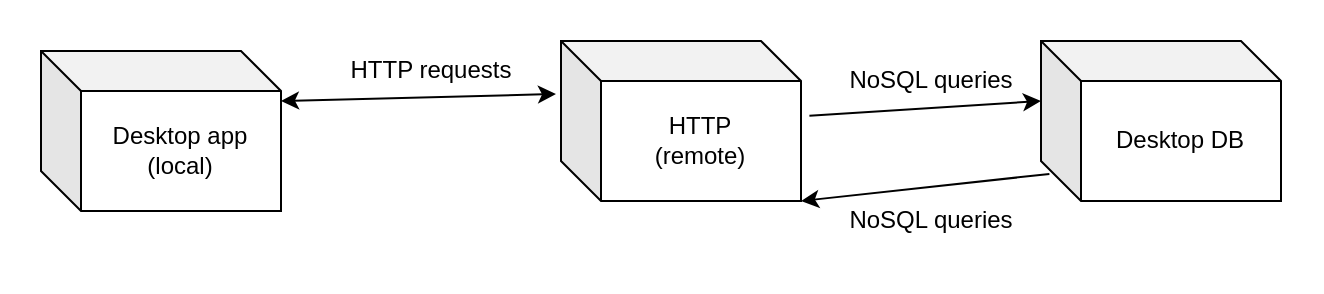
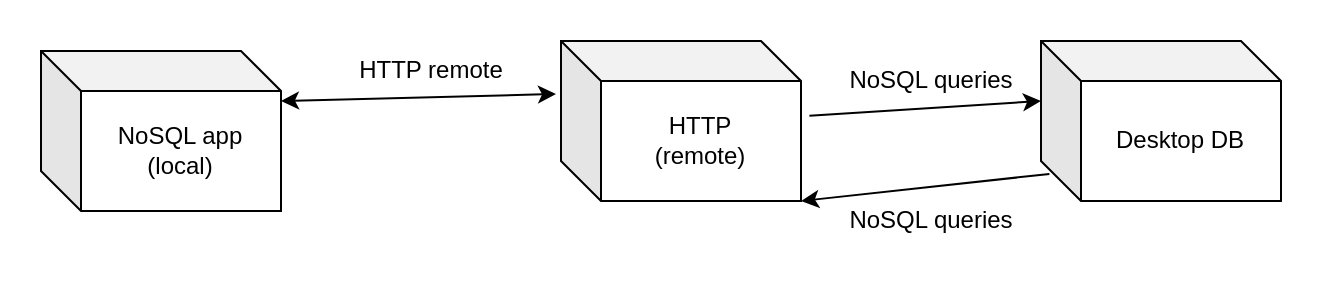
node "HTTP requests": label "HTTP requests" -> "HTTP remote"
node "Desktop app (local)": label "Desktop app (local)" -> "NoSQL app (local)"
